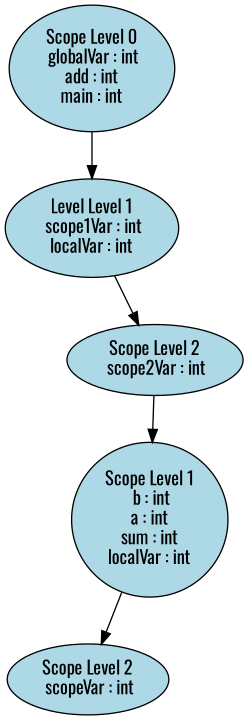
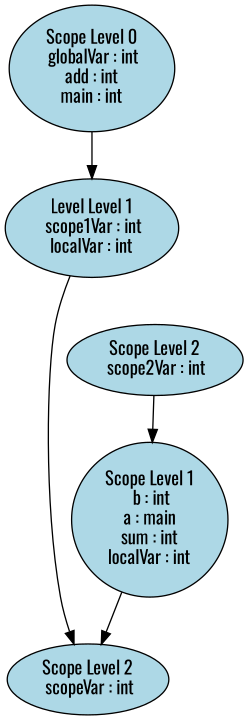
edge "Level Level 1 scope1Var : int localVar : int" -> "Scope Level 2 scope2Var : int": now "Level Level 1 scope1Var : int localVar : int" -> "Scope Level 2 scopeVar : int"
node "Scope Level 1 b : int a : int sum : int localVar : int": label "Scope Level 1 b : int a : int sum : int localVar : int" -> "Scope Level 1 b : int a : main sum : int localVar : int"
